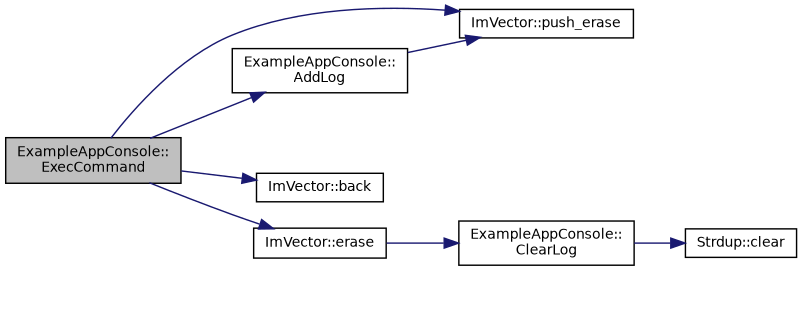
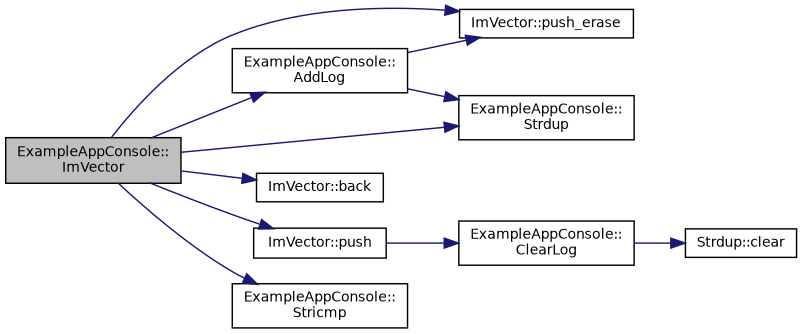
node "ExampleAppConsole:: Strdup": added
node "ExampleAppConsole:: ExecCommand": label "ExampleAppConsole:: ExecCommand" -> "ExampleAppConsole:: ImVector"
node "ImVector::erase": label "ImVector::erase" -> "ImVector::push"
node "ExampleAppConsole:: Stricmp": added
